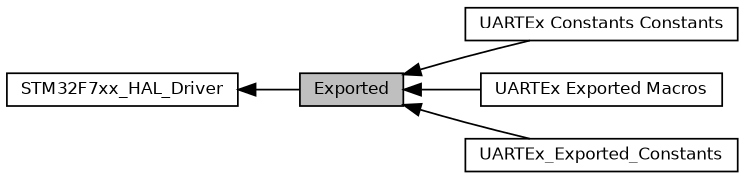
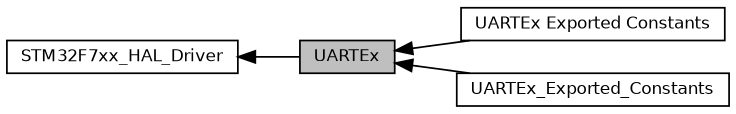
node "UARTEx Constants Constants": label "UARTEx Constants Constants" -> "UARTEx Exported Constants"
node "Exported": label "Exported" -> "UARTEx"
node "UARTEx Exported Macros": removed
